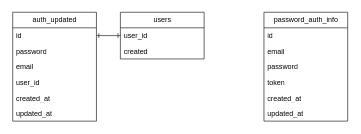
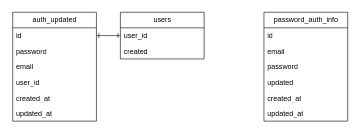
node "token": label "token" -> "updated"
